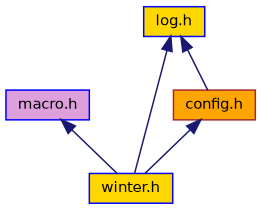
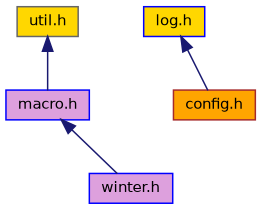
node "util.h": added
edge "winter.h" -> "log.h": removed
edge "winter.h" -> "config.h": removed
node "winter.h": fillcolor gold -> plum
